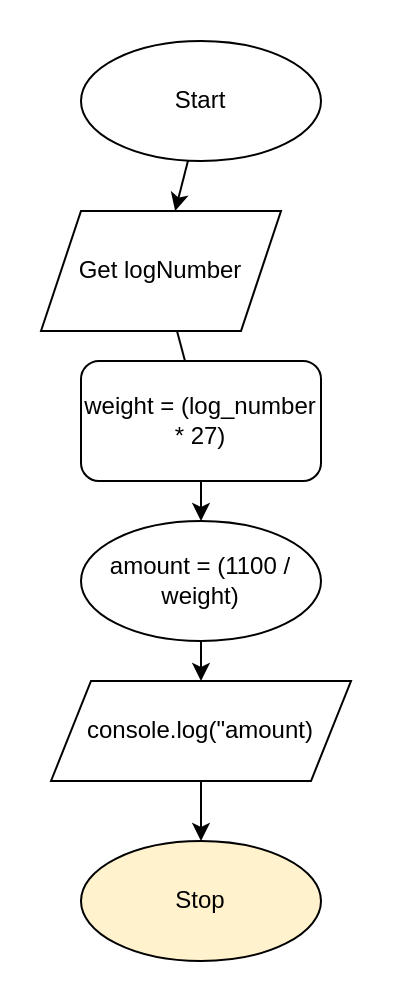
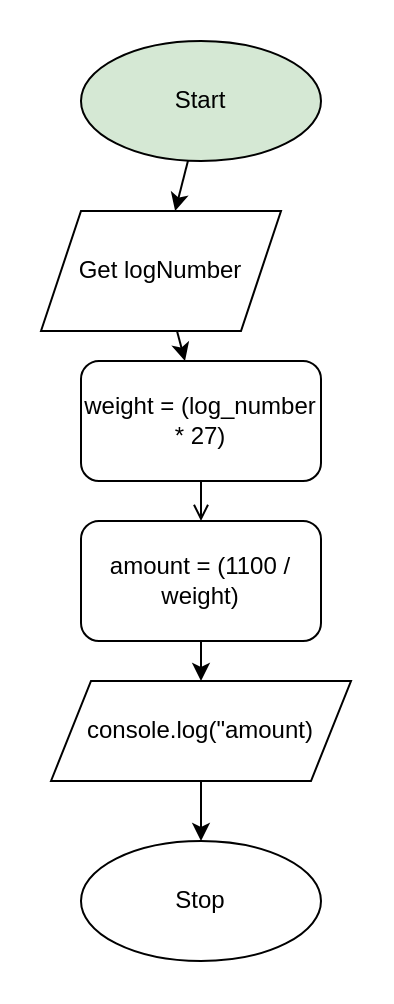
node "Start": fillcolor #ffffff -> #d5e8d4
edge "Get logNumber" -- "weight = (log_number * 27)": arrowhead none -> classic
edge "weight = (log_number * 27)" -> "amount = (1100 / weight)": arrowhead classic -> open
node "amount = (1100 / weight)": shape ellipse -> rounded rectangle
node "Stop": fillcolor #fff2cc -> #ffffff
